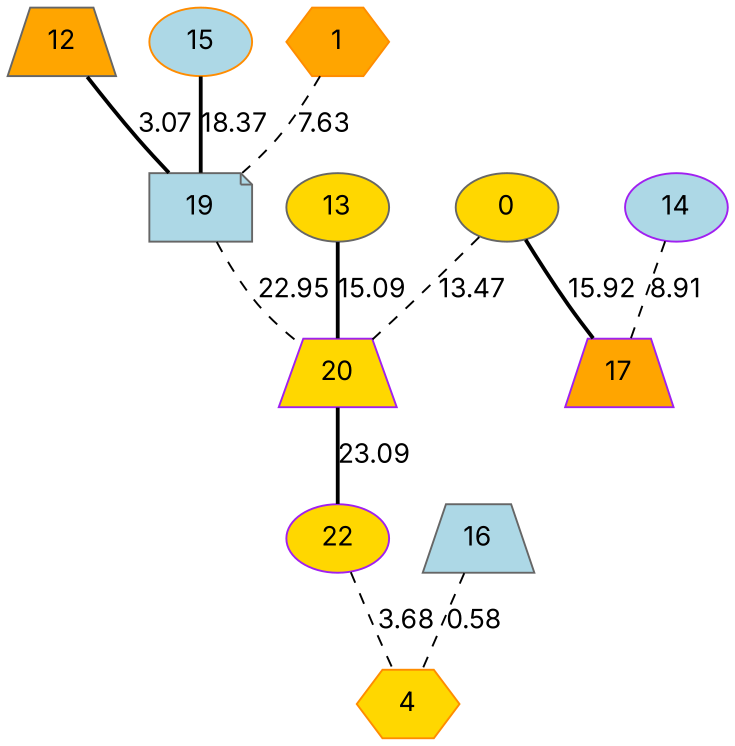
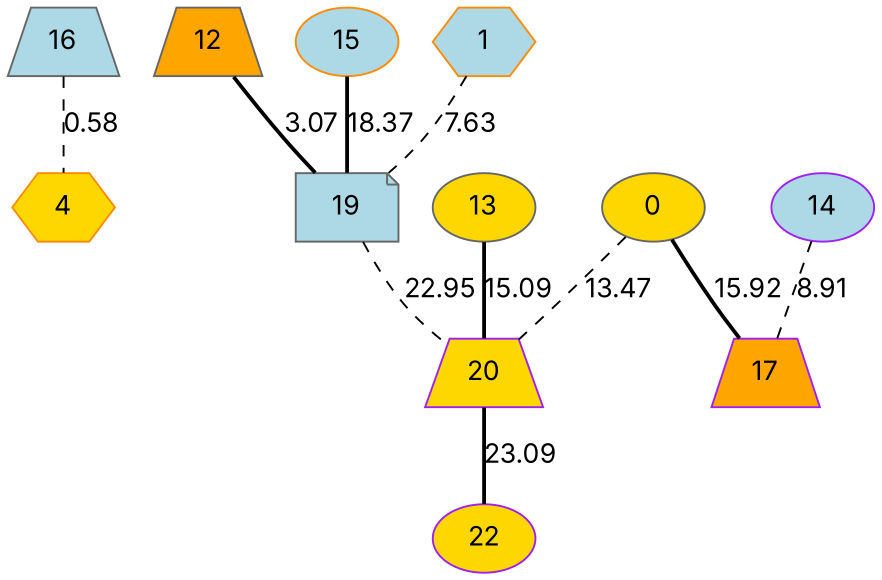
node "1": fillcolor orange -> lightblue
edge "22" -- "4": removed, label "3.68"
